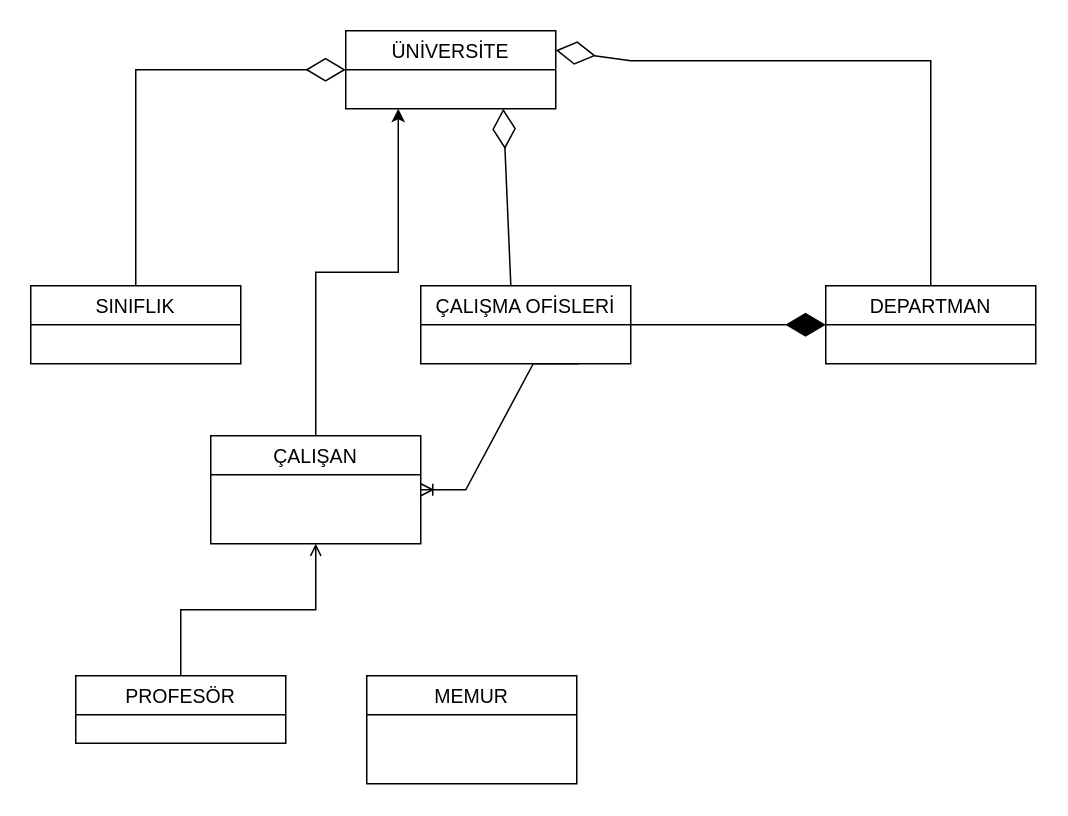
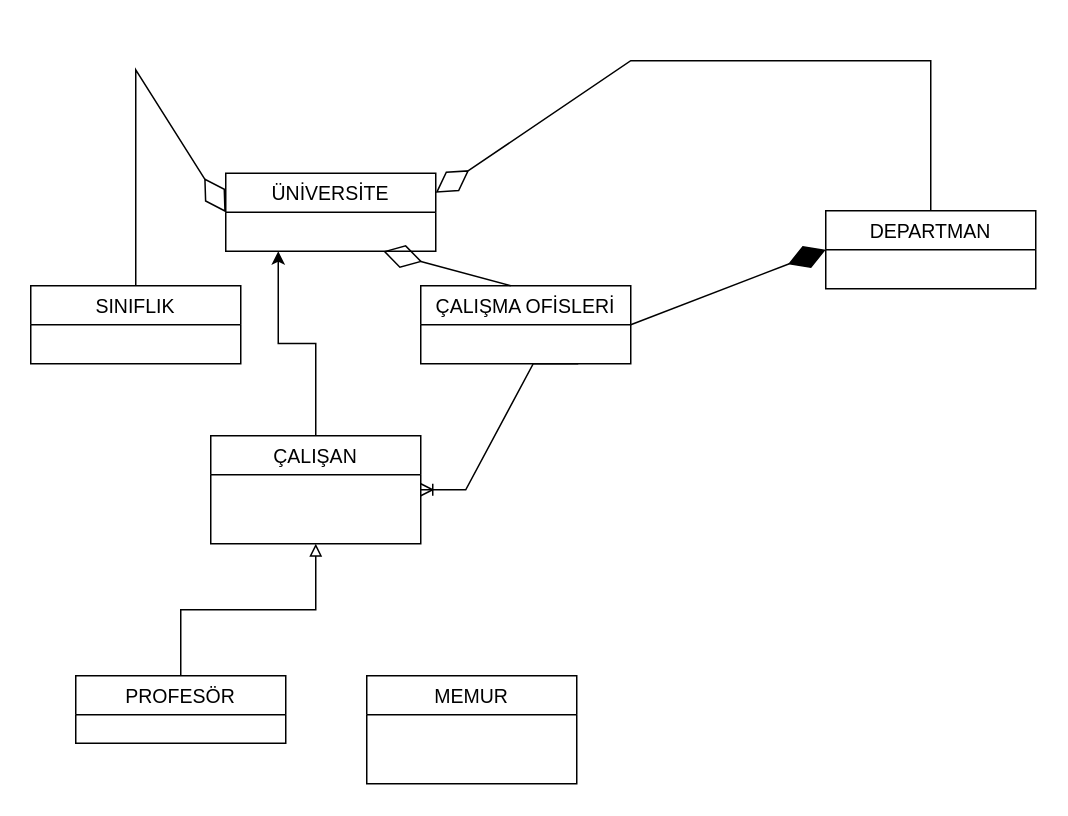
node "ÜNİVERSİTE": moved (451, 70) -> (331, 212)
node "DEPARTMAN": moved (931, 325) -> (931, 250)
edge "PROFESÖR" -> "ÇALIŞAN": arrowhead open -> block
